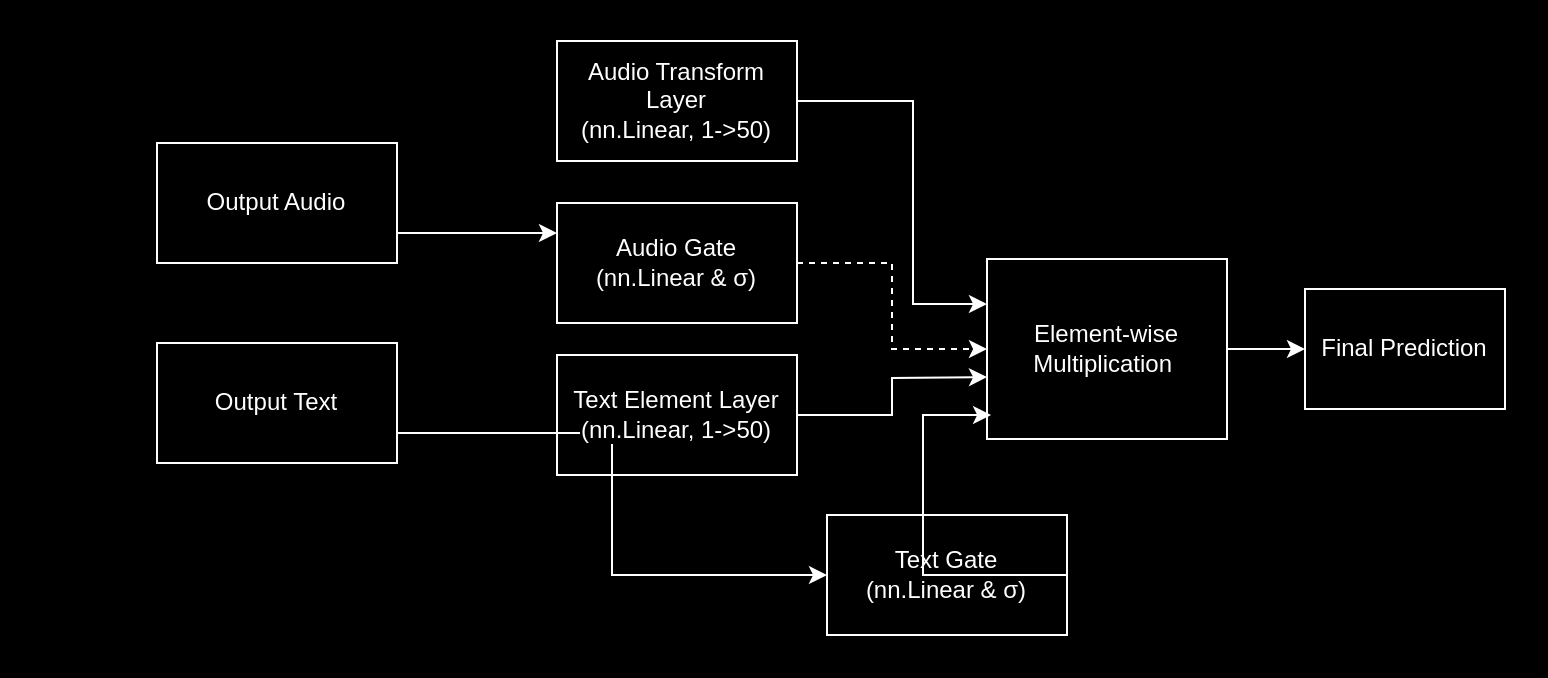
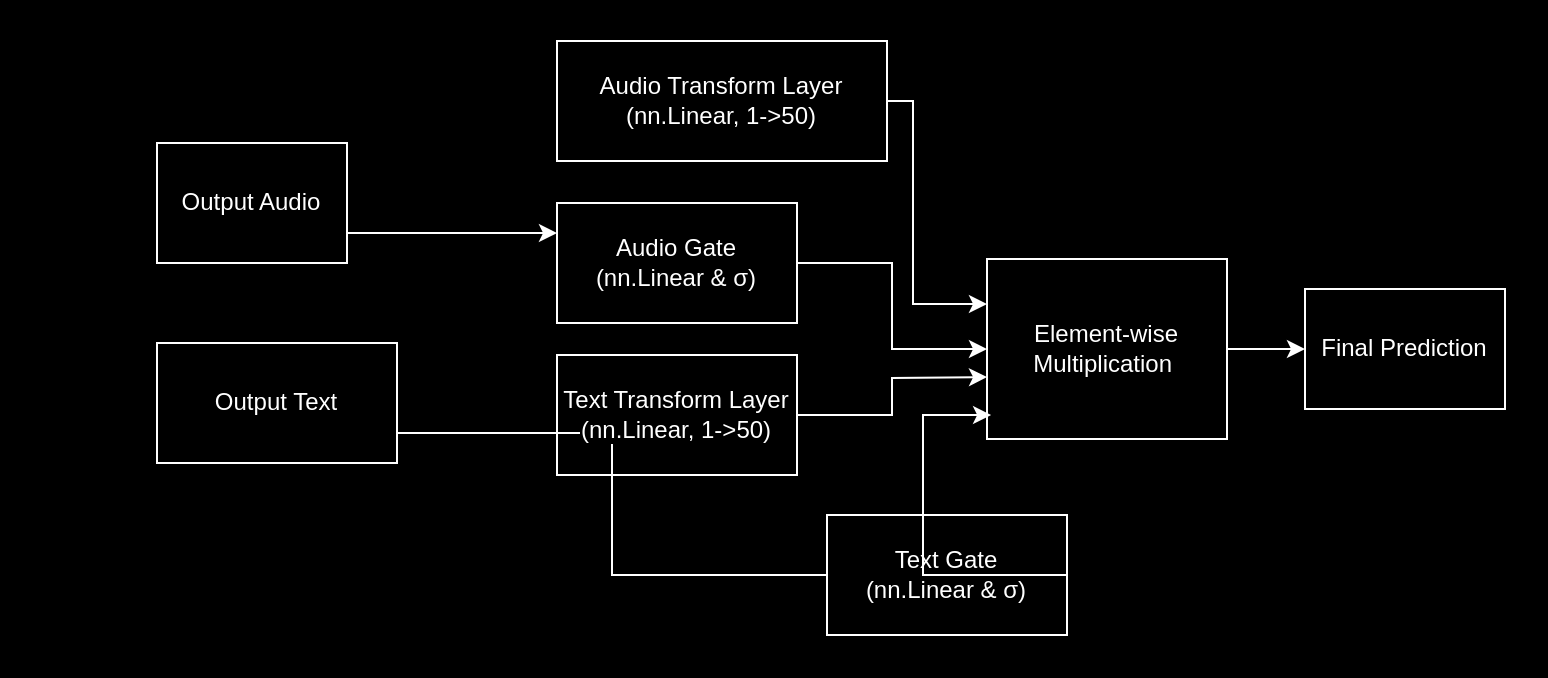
node "Audio Transform Layer (nn.Linear, 1->50)": size 240x120 -> 330x120
node "Output Audio": size 240x120 -> 190x120
edge "Audio Gate (nn.Linear & σ)" -> "Element-wise Multiplication": style dashed -> solid
node "Text Element Layer (nn.Linear, 1->50)": label "Text Element Layer (nn.Linear, 1->50)" -> "Text Transform Layer (nn.Linear, 1->50)"
edge "Output Text" -> "Text Gate (nn.Linear & σ)": arrowhead classic -> none
